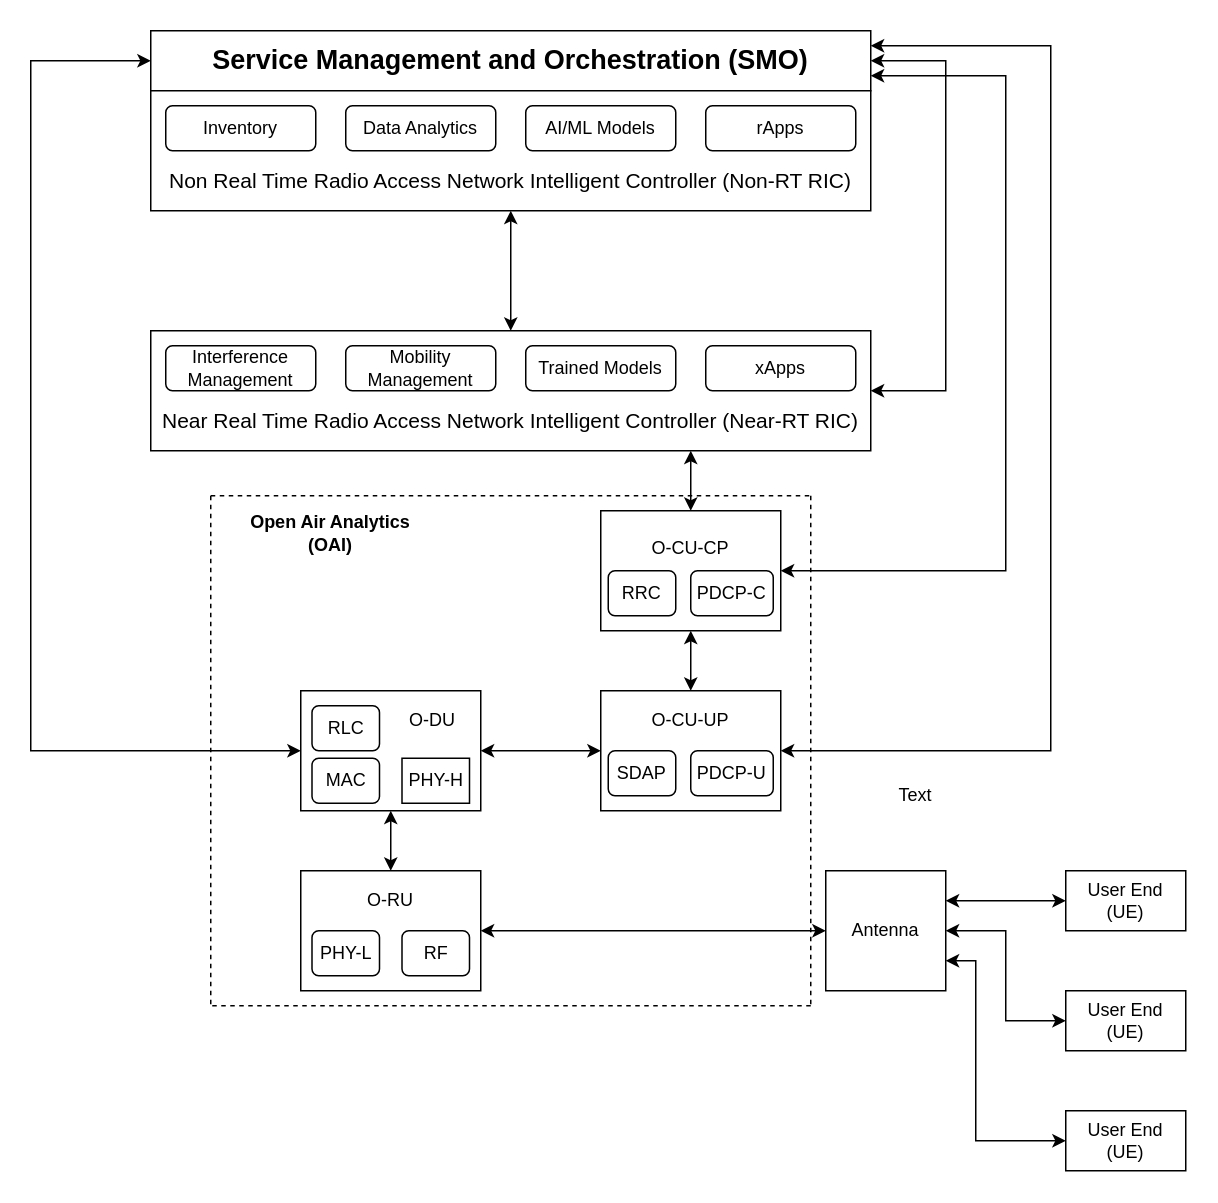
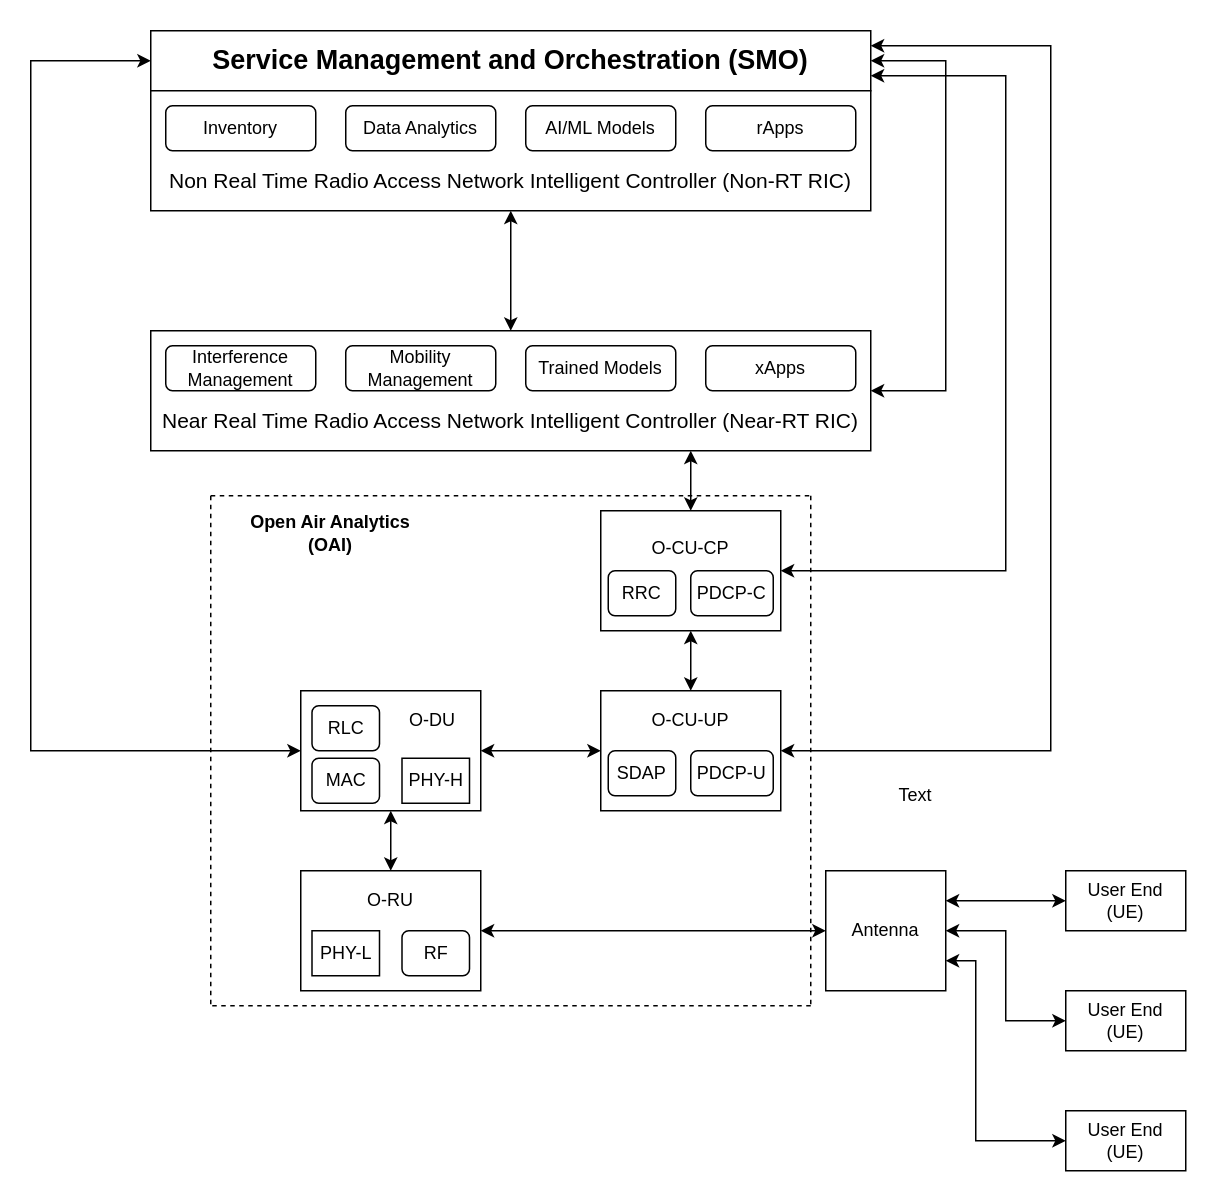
node "PHY-L": shape rounded rectangle -> rectangle
